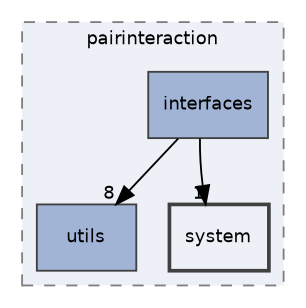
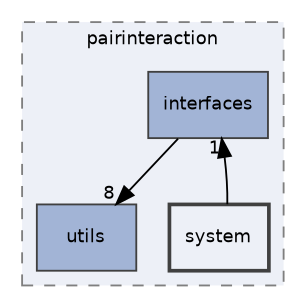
edge "interfaces" -> "system": reversed
